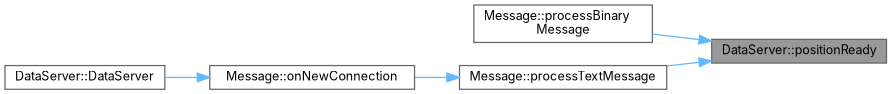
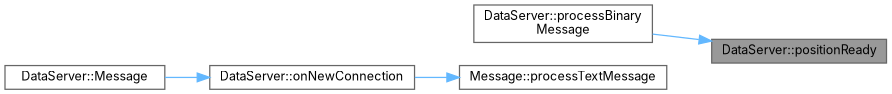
node "Message::processBinary Message": label "Message::processBinary Message" -> "DataServer::processBinary Message"
edge "Message::processTextMessage" -> "DataServer::positionReady": removed
node "DataServer::DataServer": label "DataServer::DataServer" -> "DataServer::Message"
node "Message::onNewConnection": label "Message::onNewConnection" -> "DataServer::onNewConnection"
